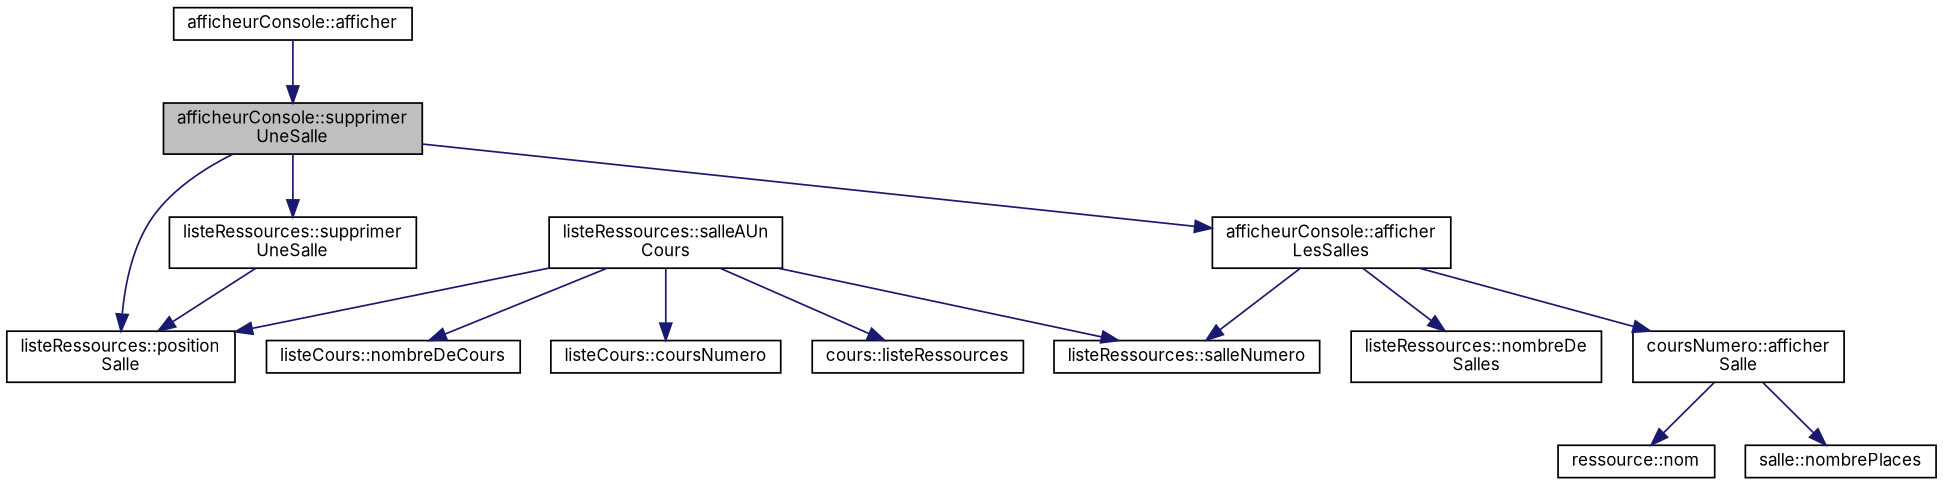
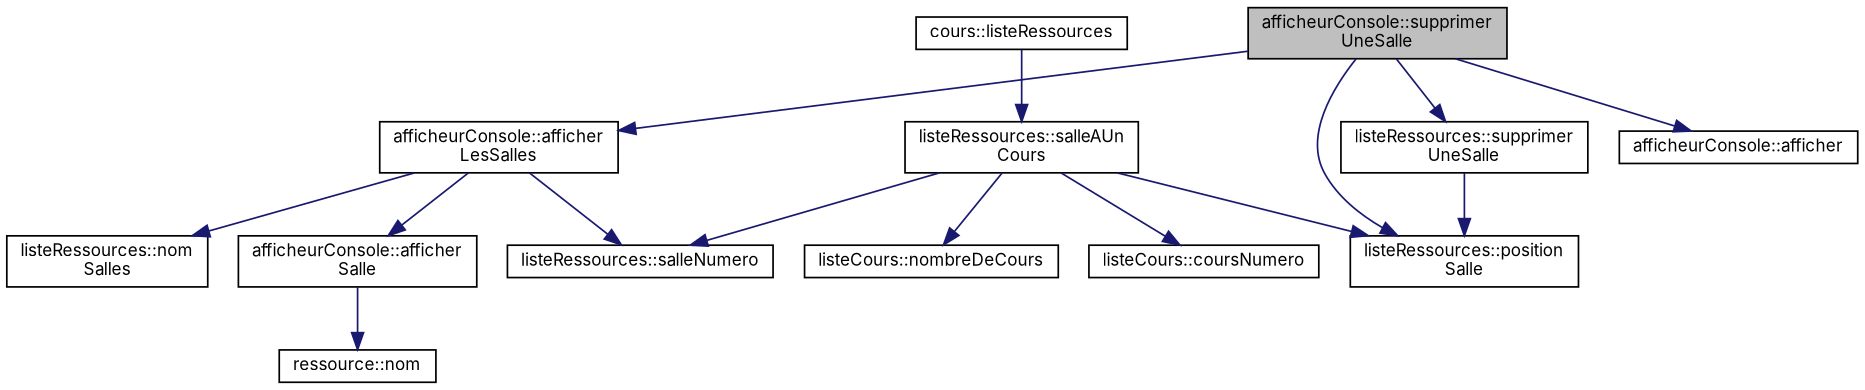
edge "afficheurConsole::afficher" -> "afficheurConsole::supprimer UneSalle": reversed
edge "listeRessources::salleAUn Cours" -> "cours::listeRessources": reversed
node "listeRessources::nombreDe Salles": label "listeRessources::nombreDe Salles" -> "listeRessources::nom Salles"
node "coursNumero::afficher Salle": label "coursNumero::afficher Salle" -> "afficheurConsole::afficher Salle"
node "salle::nombrePlaces": removed
